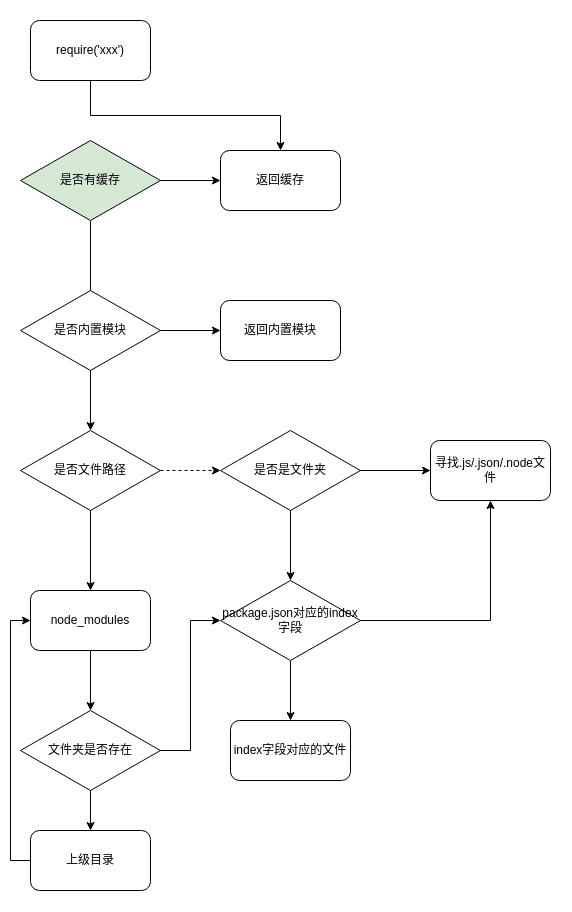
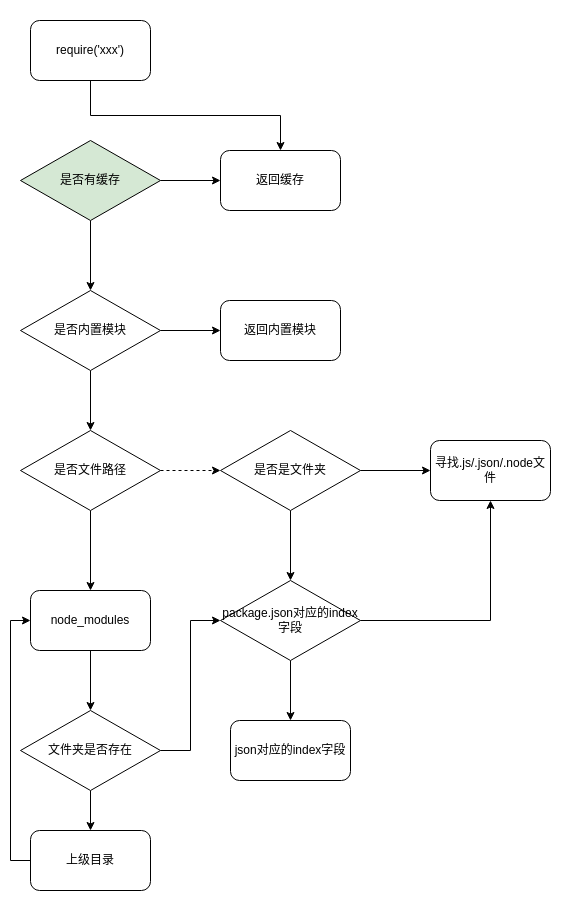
edge "是否有缓存" -- "是否内置模块": arrowhead none -> classic
node "index字段对应的文件": label "index字段对应的文件" -> "json对应的index字段"
